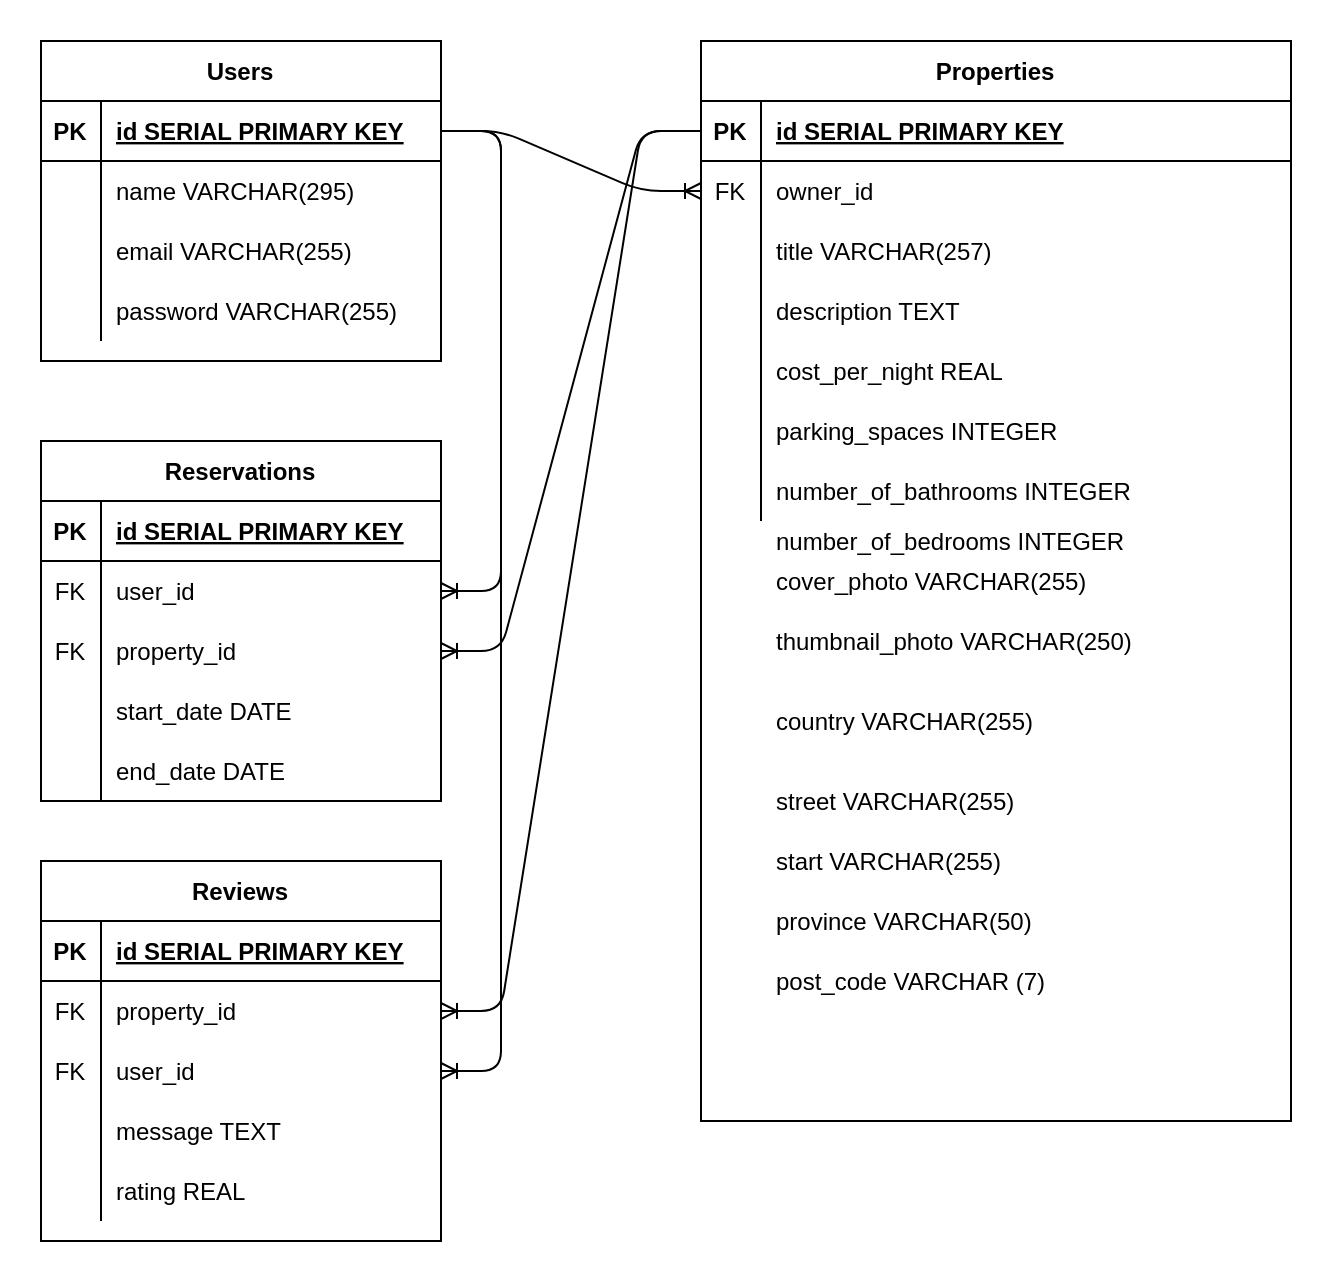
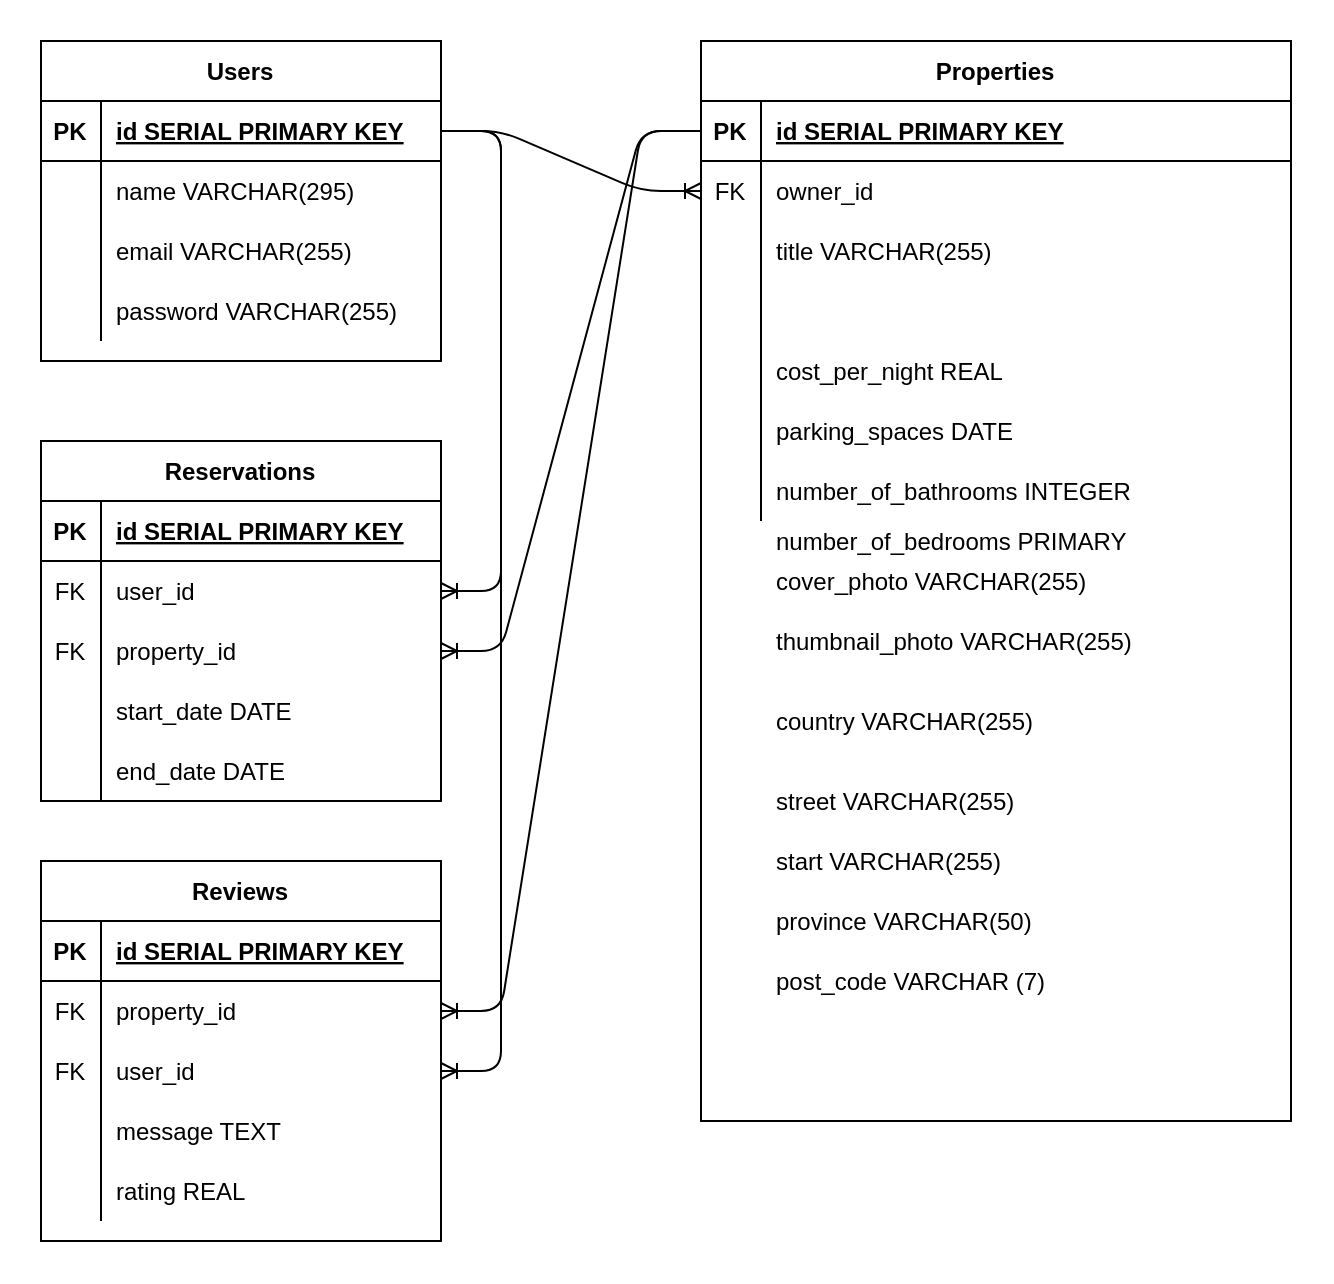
node "title VARCHAR(257)": label "title VARCHAR(257)" -> "title VARCHAR(255)"
node "description TEXT": removed
node "parking_spaces INTEGER": label "parking_spaces INTEGER" -> "parking_spaces DATE"
node "number_of_bedrooms INTEGER": label "number_of_bedrooms INTEGER" -> "number_of_bedrooms PRIMARY"
node "thumbnail_photo VARCHAR(250)": label "thumbnail_photo VARCHAR(250)" -> "thumbnail_photo VARCHAR(255)"
